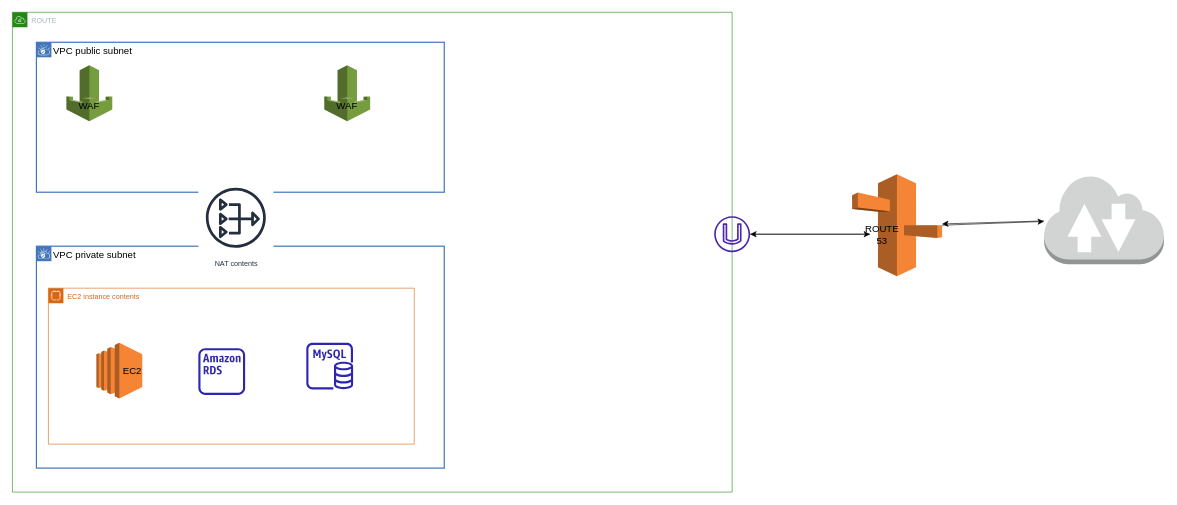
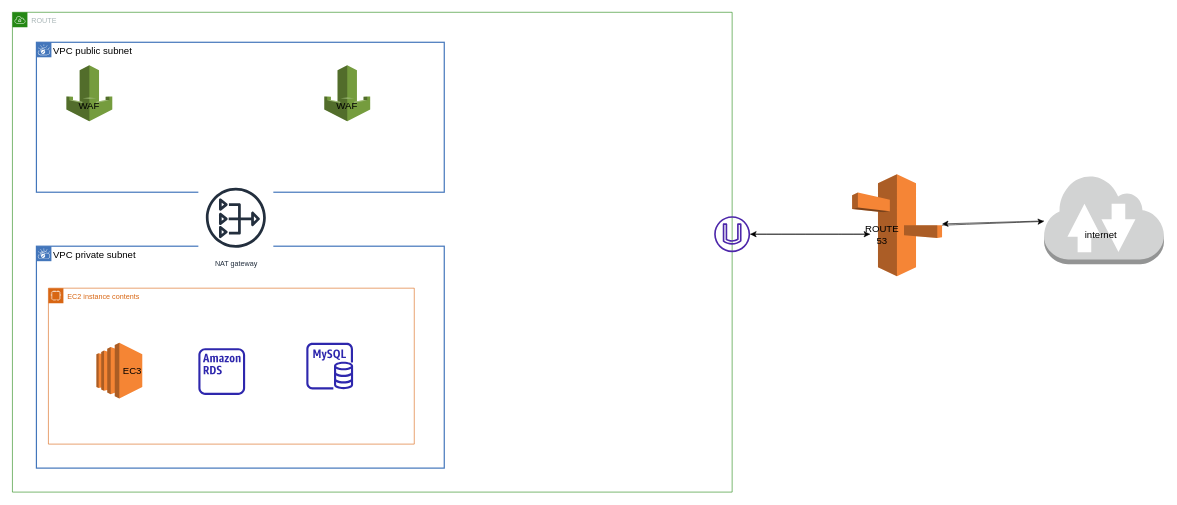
node "internet": added
node "NAT contents": label "NAT contents" -> "NAT gateway"
node "EC2": label "EC2" -> "EC3"
